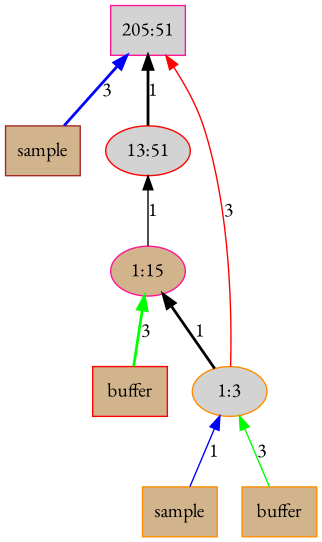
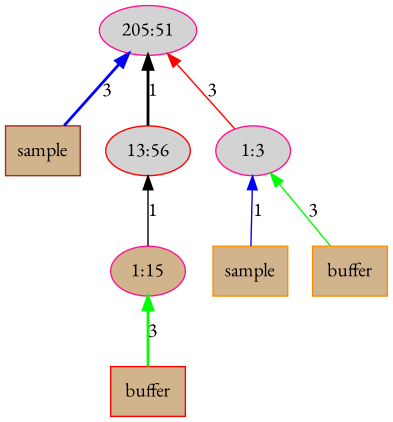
node "205:51": shape box -> ellipse
node "13:51": label "13:51" -> "13:56"
edge "1:3" -> "1:15": removed, label "1"
node "1:3": color darkorange -> deeppink
